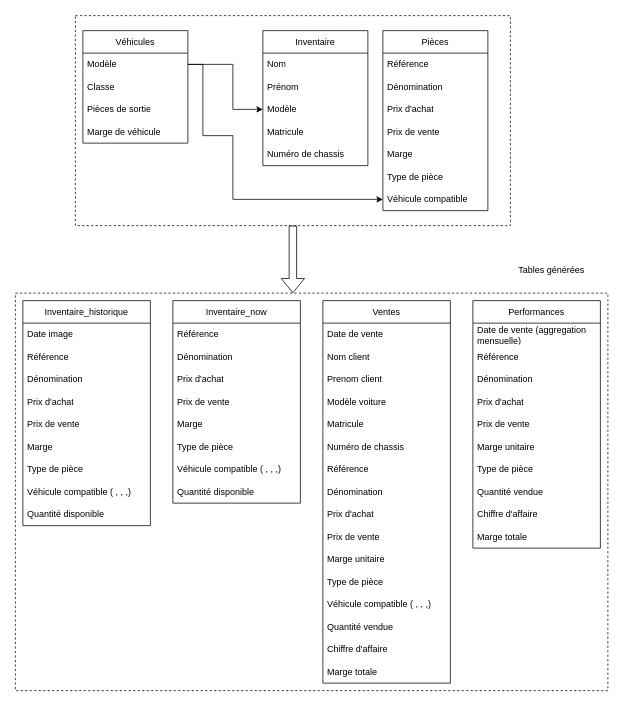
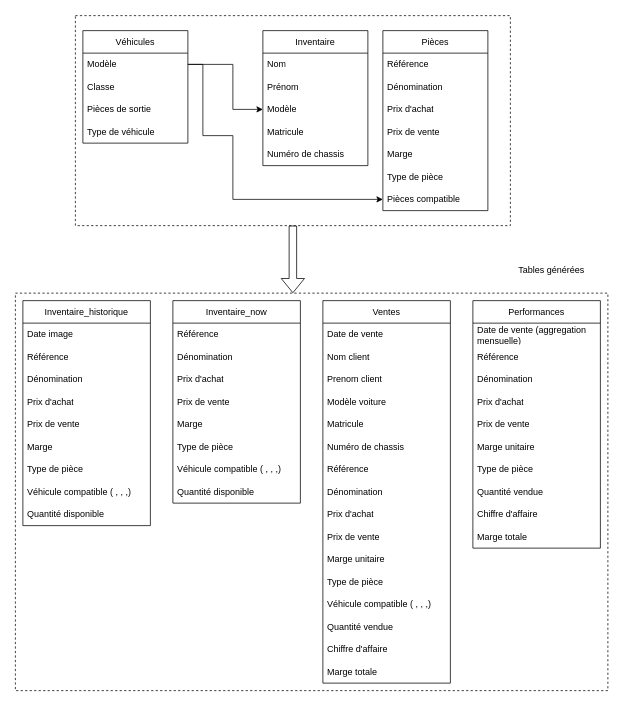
node "Marge de véhicule": label "Marge de véhicule" -> "Type de véhicule"
node "Véhicule compatible": label "Véhicule compatible" -> "Pièces compatible"
